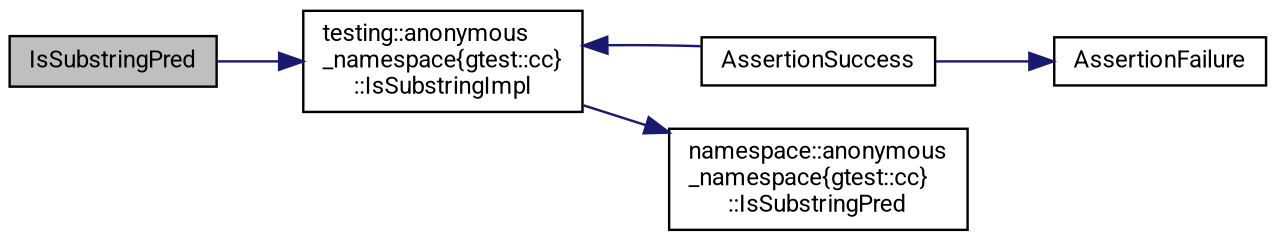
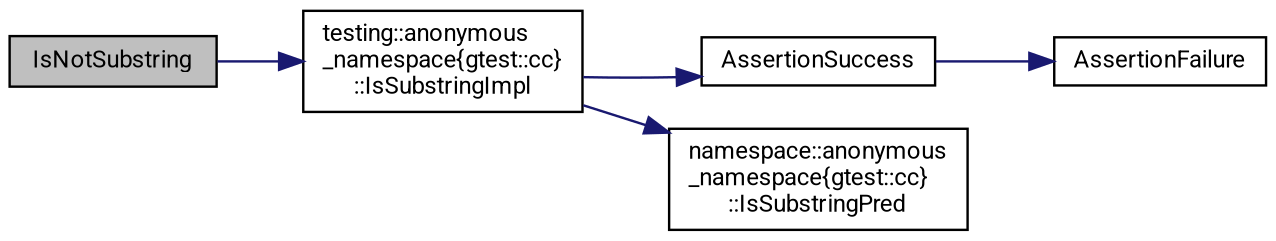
edge "AssertionSuccess" -> "testing::anonymous _namespace{gtest::cc} ::IsSubstringImpl": reversed
node "IsSubstringPred": label "IsSubstringPred" -> "IsNotSubstring"
